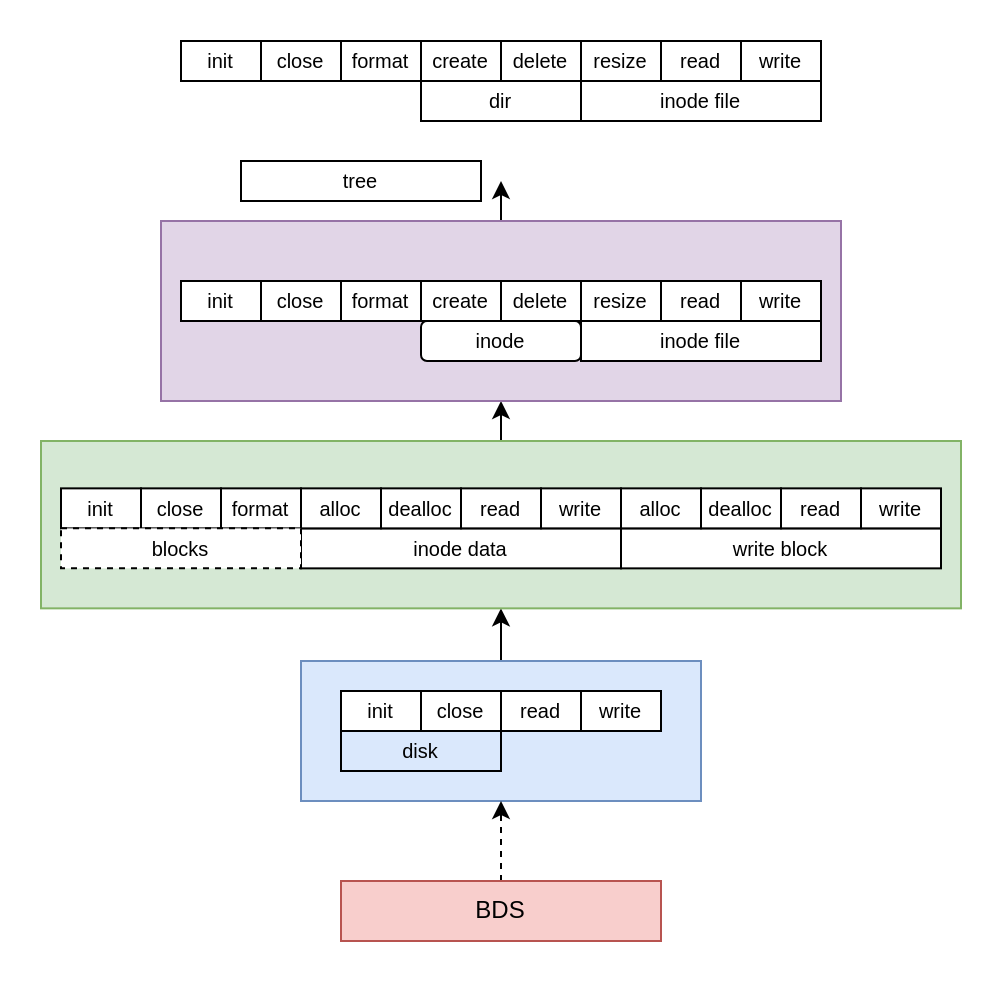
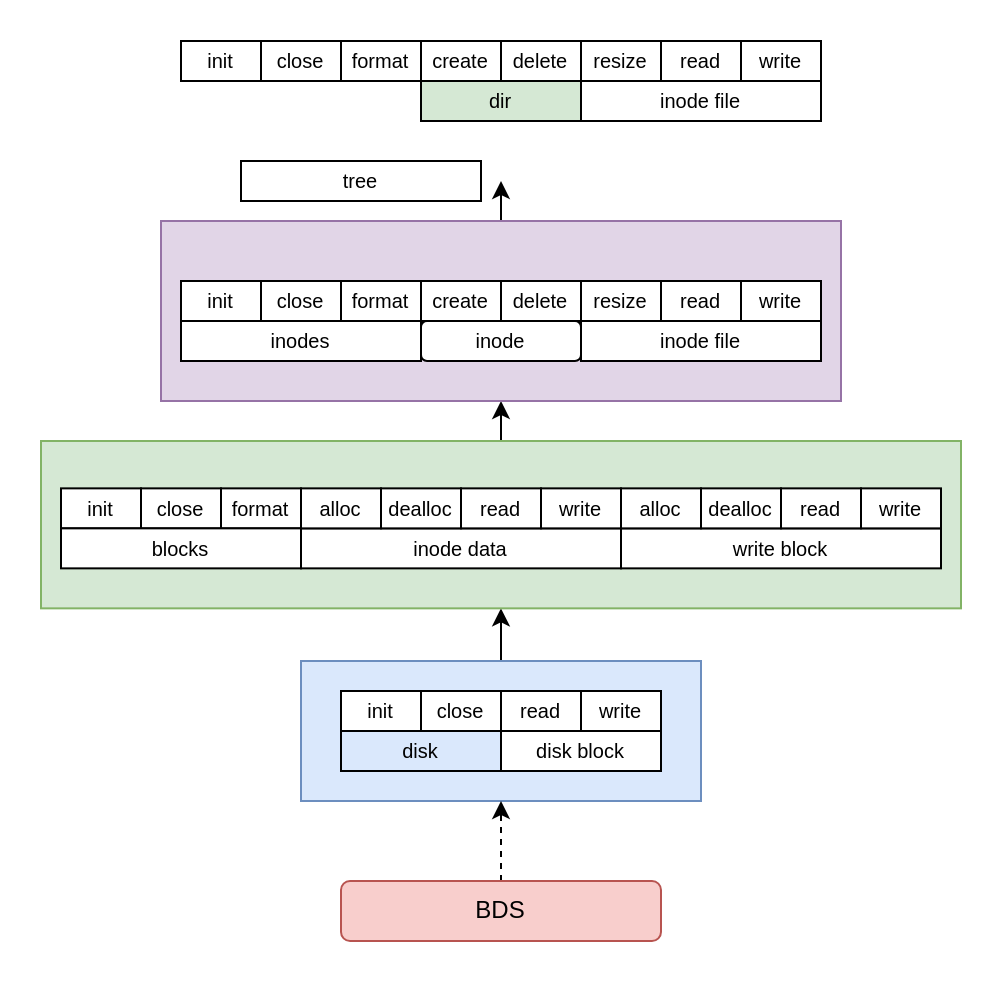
node "dir": fillcolor #ffffff -> #d5e8d4
node "inodes": added
node "blocks": style dashed -> solid
node "disk block": added
node "BDS": shape rectangle -> rounded rectangle
